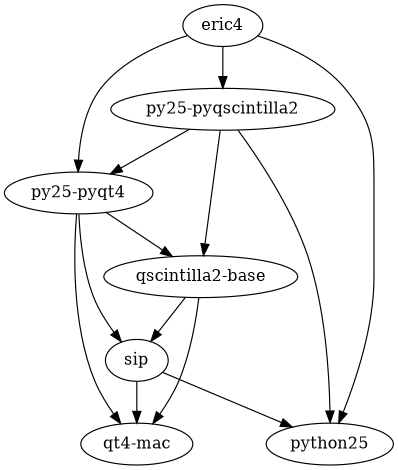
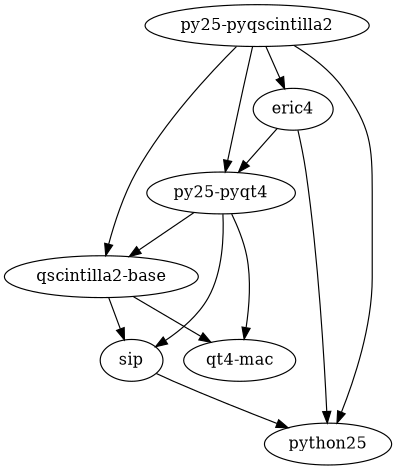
edge "eric4" -> "py25-pyqscintilla2": reversed
edge "sip" -> "qt4-mac": removed
